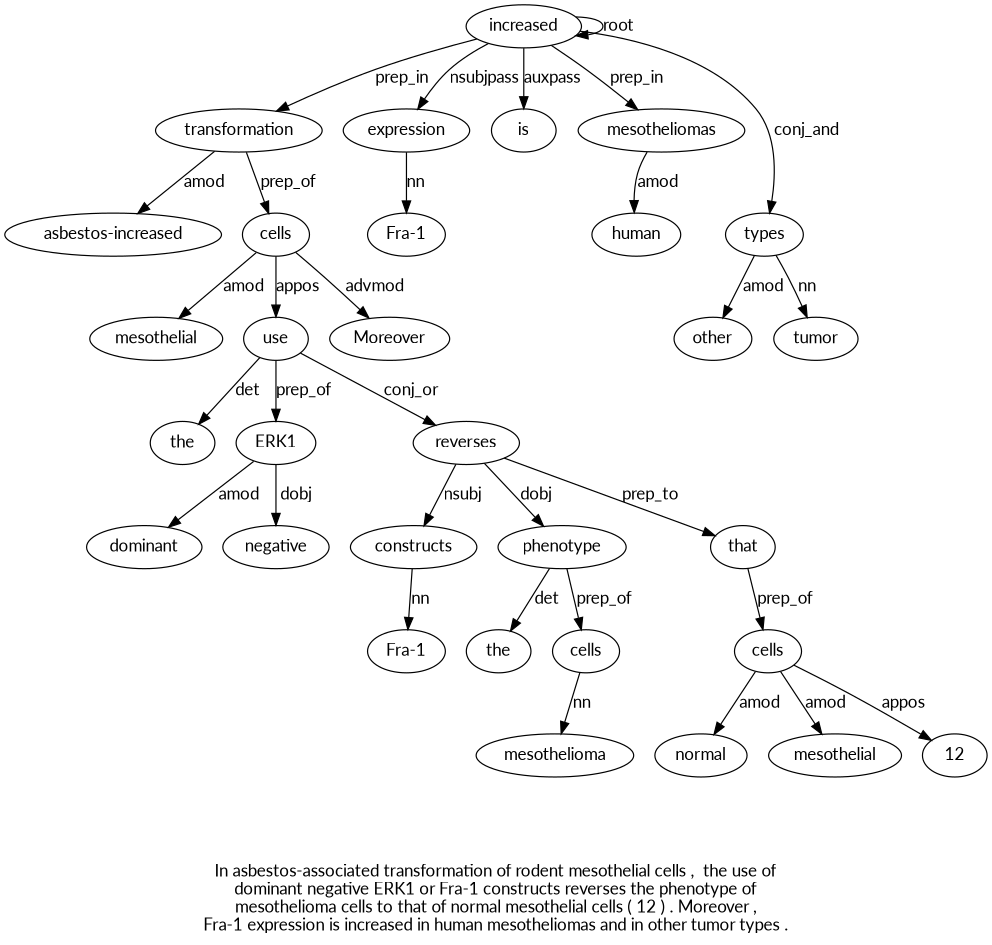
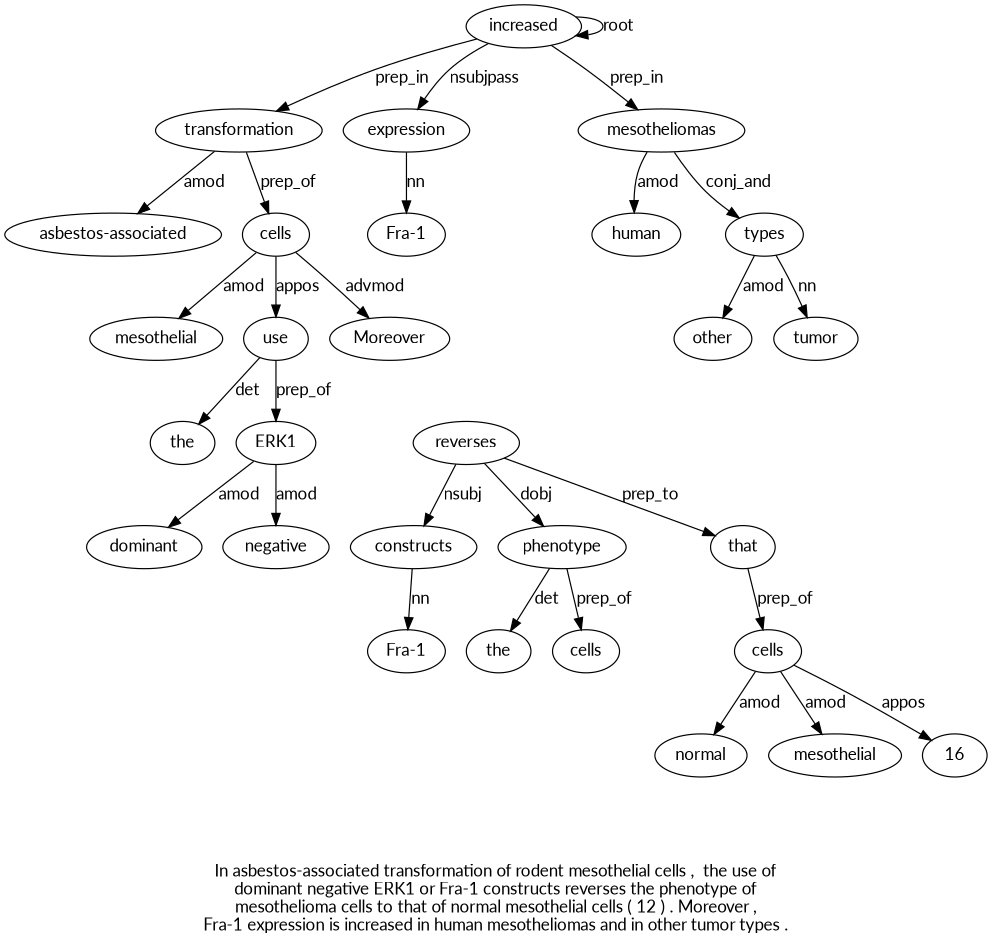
edge "increased" -> "types": now "mesotheliomas" -> "types"
node "is": removed
node "asbestos-increased": label "asbestos-increased" -> "asbestos-associated"
edge "use" -> "reverses": removed, label "conj_or"
edge "ERK1" -> "negative": label "dobj" -> "amod"
node "mesothelioma": removed
node "12": label "12" -> "16"
